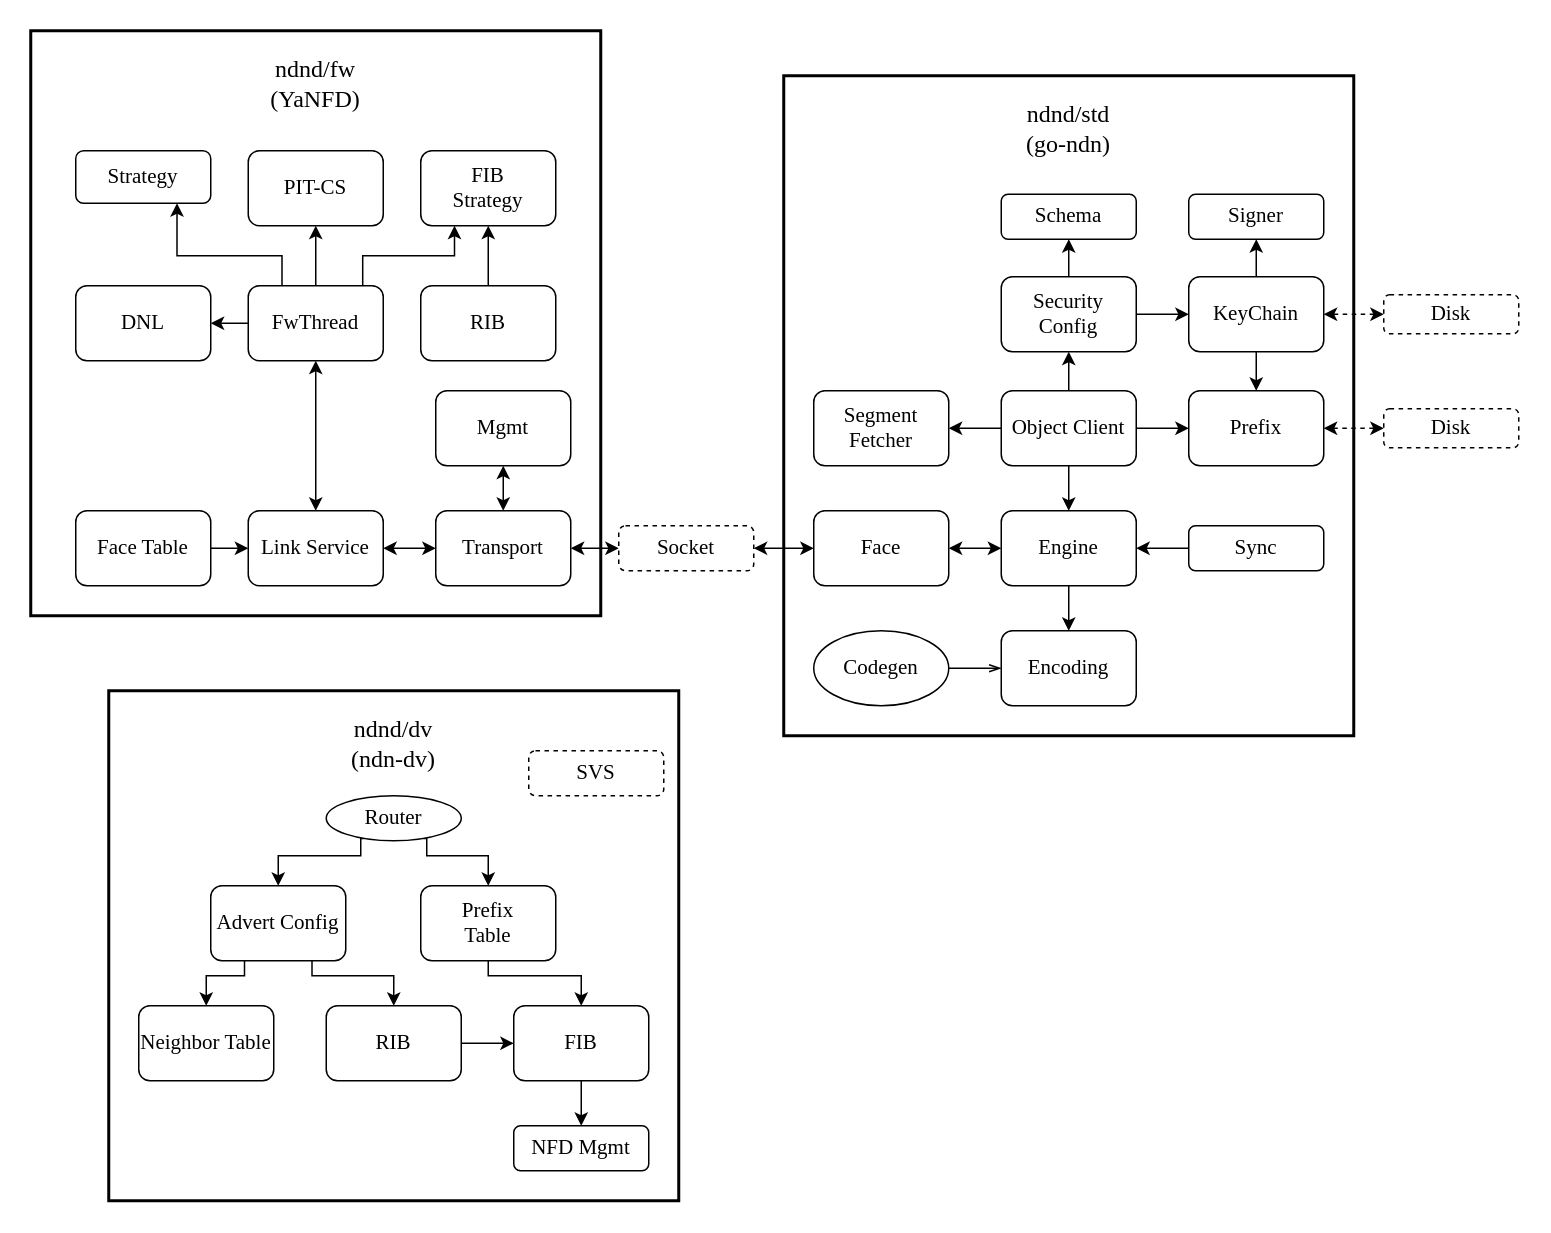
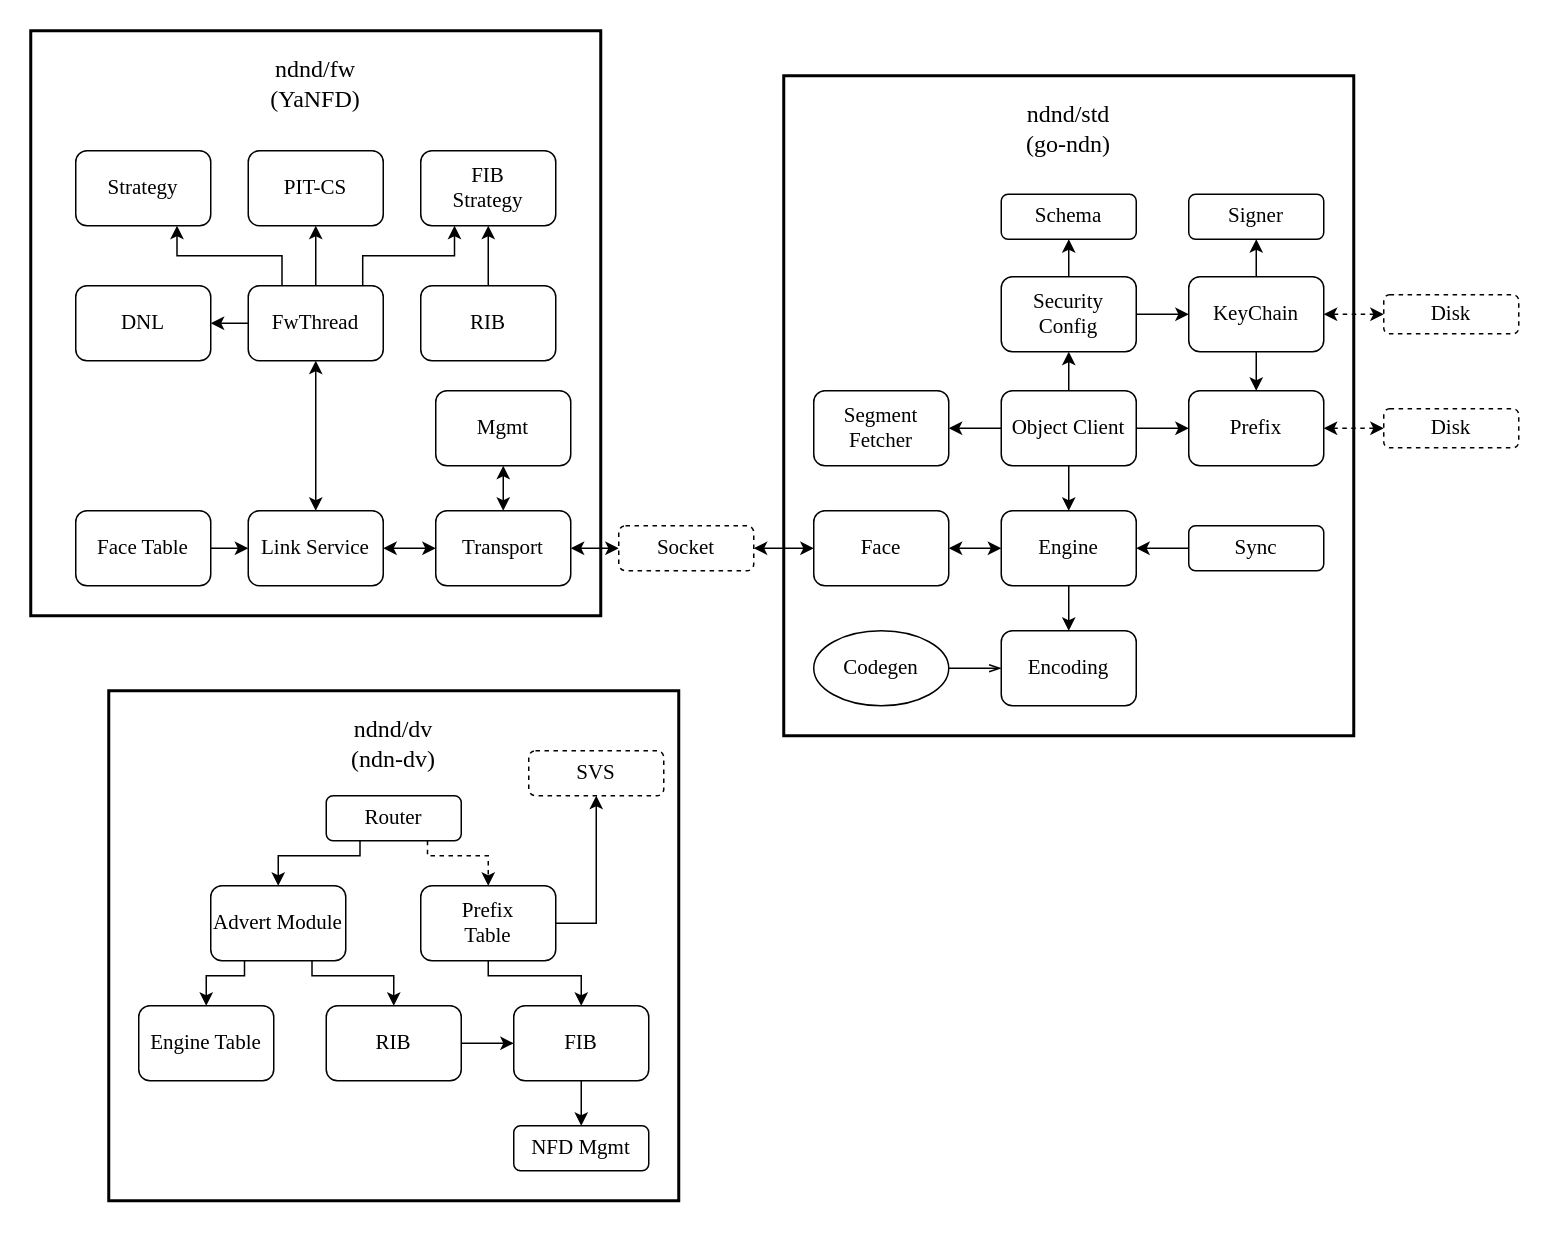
node "Strategy": size 135x53 -> 135x75
node "Router": shape ellipse -> rounded rectangle
edge "Router" -> "Prefix Table": style solid -> dashed
edge "Prefix Table" -> "SVS": added
node "Advert Config": label "Advert Config" -> "Advert Module"
node "Neighbor Table": label "Neighbor Table" -> "Engine Table"
